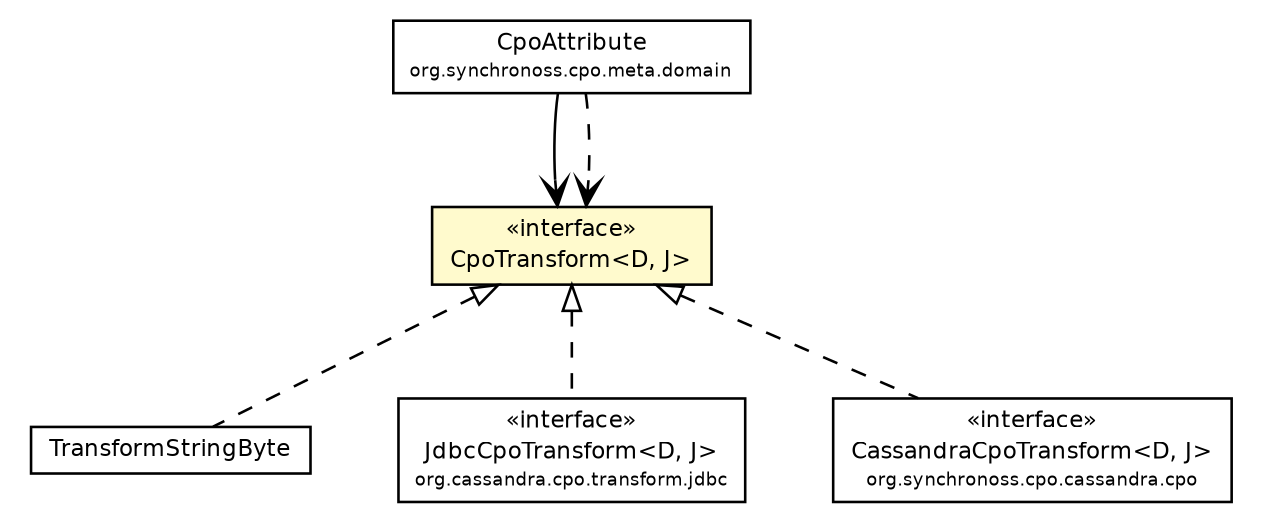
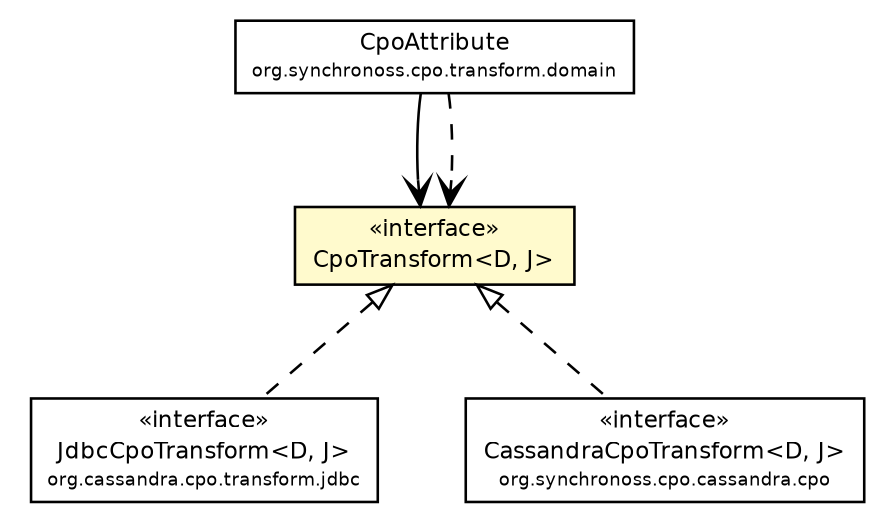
node "CpoAttribute": text "org.synchronoss.cpo.meta.domain" -> "org.synchronoss.cpo.transform.domain"
node "TransformStringByte": removed
